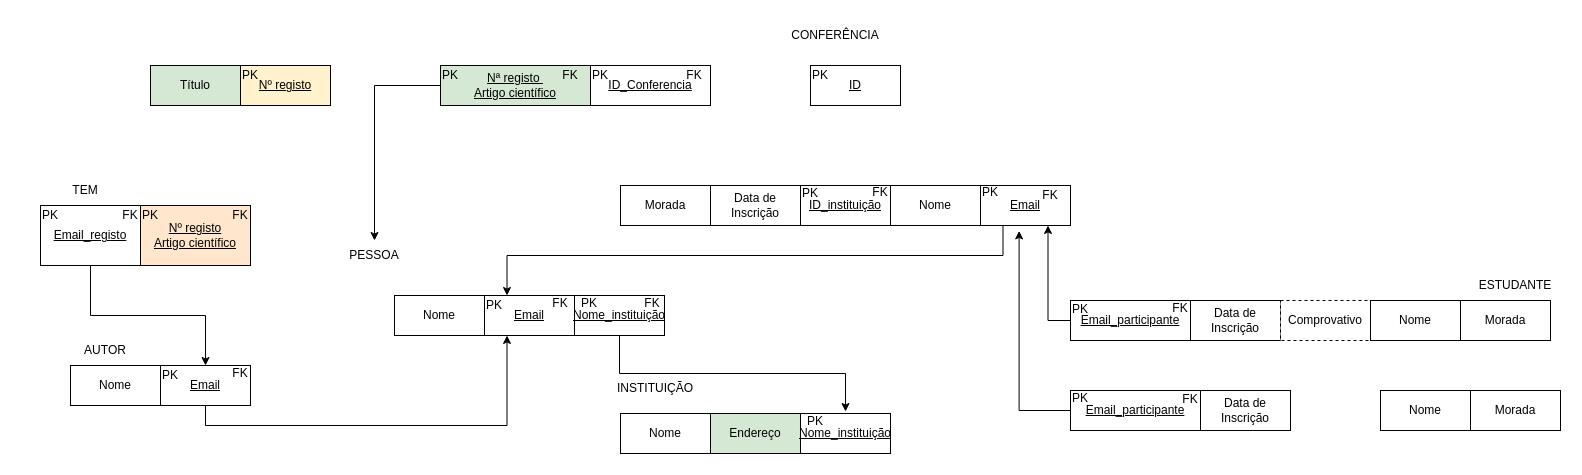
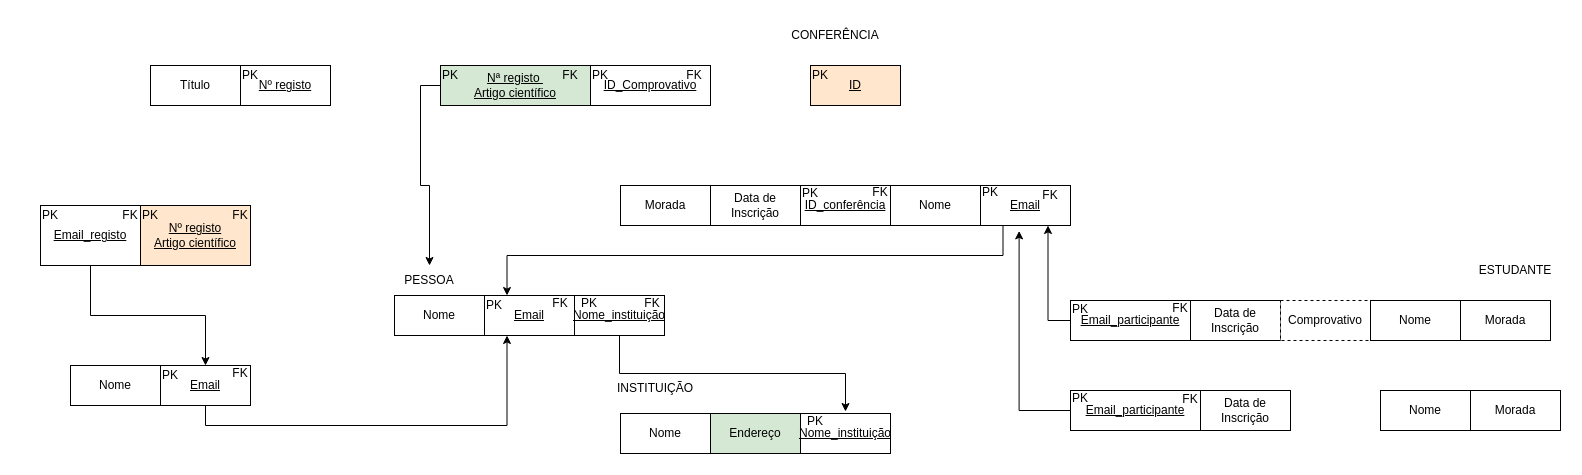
node "Título": fillcolor #d5e8d4 -> #ffffff
node "Nº registo": fillcolor #fff2cc -> #ffffff
node "ID_Conferencia": label "ID_Conferencia" -> "ID_Comprovativo"
node "ID": fillcolor #ffffff -> #ffe6cc
node "TEM": removed
node "ID_instituição": label "ID_instituição" -> "ID_conferência"
node "PESSOA": moved (375, 256) -> (430, 281)
node "ESTUDANTE": moved (1516, 286) -> (1516, 271)
node "AUTOR": removed
